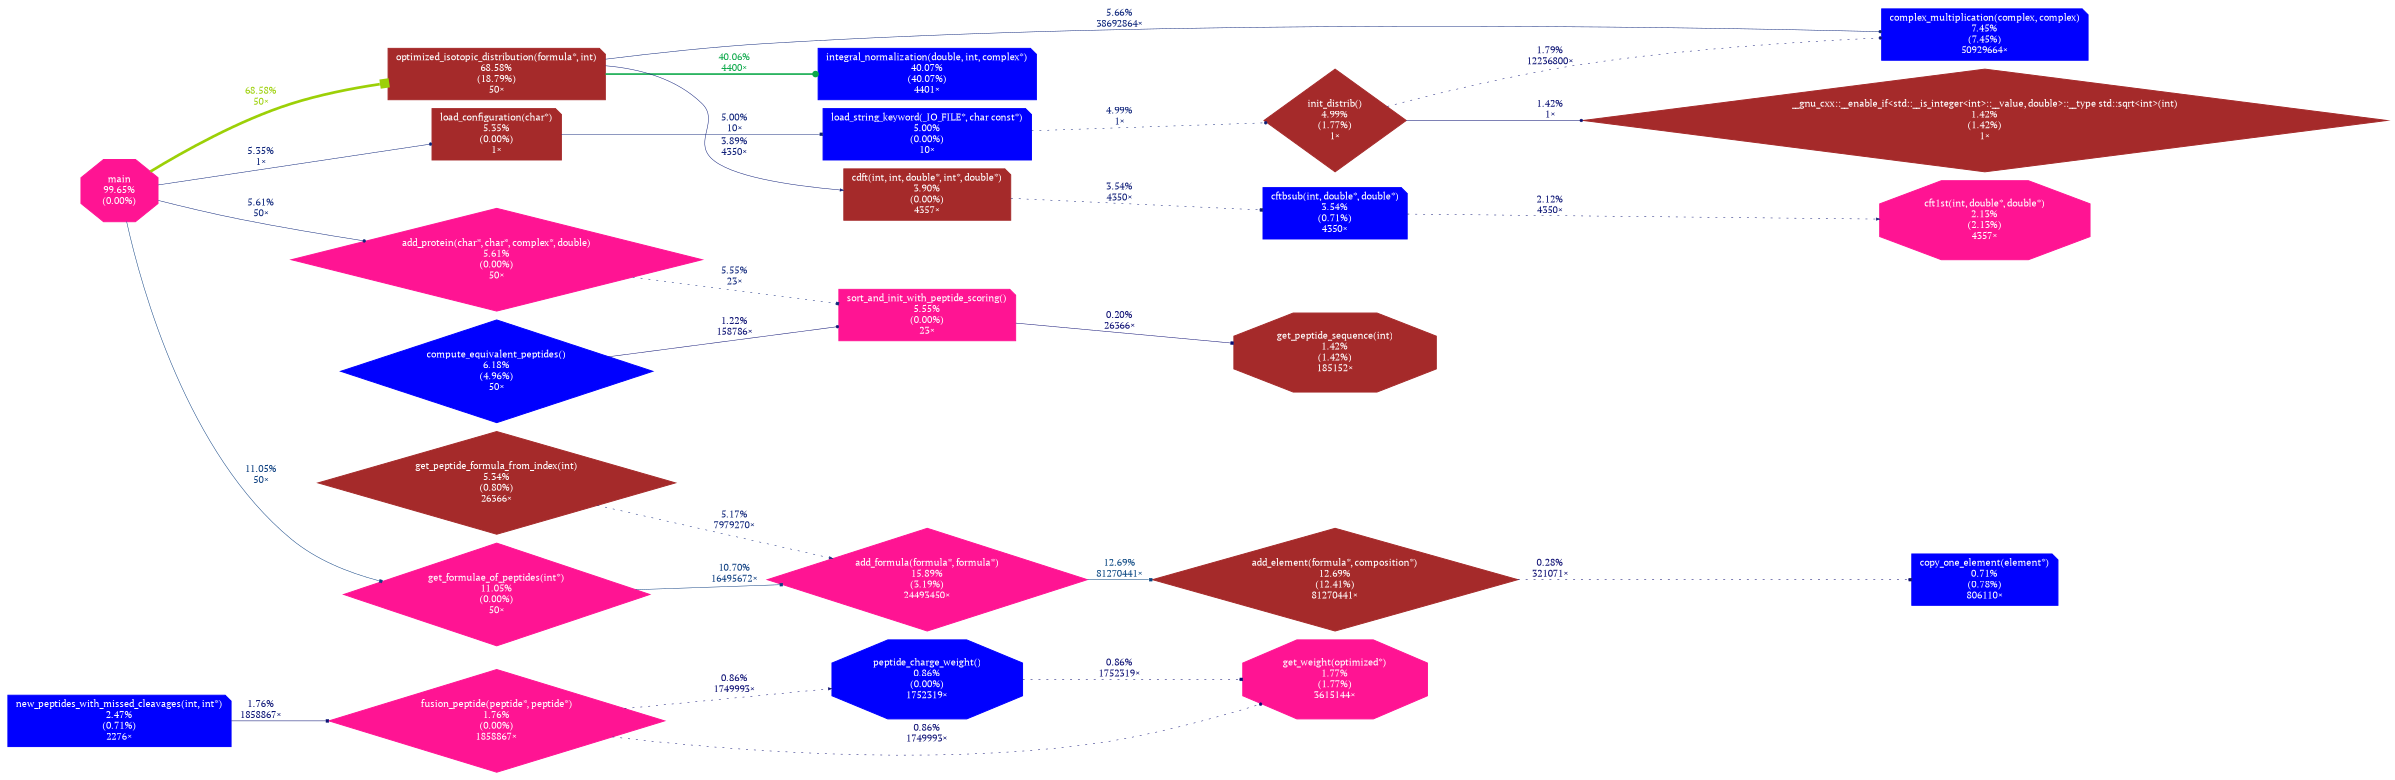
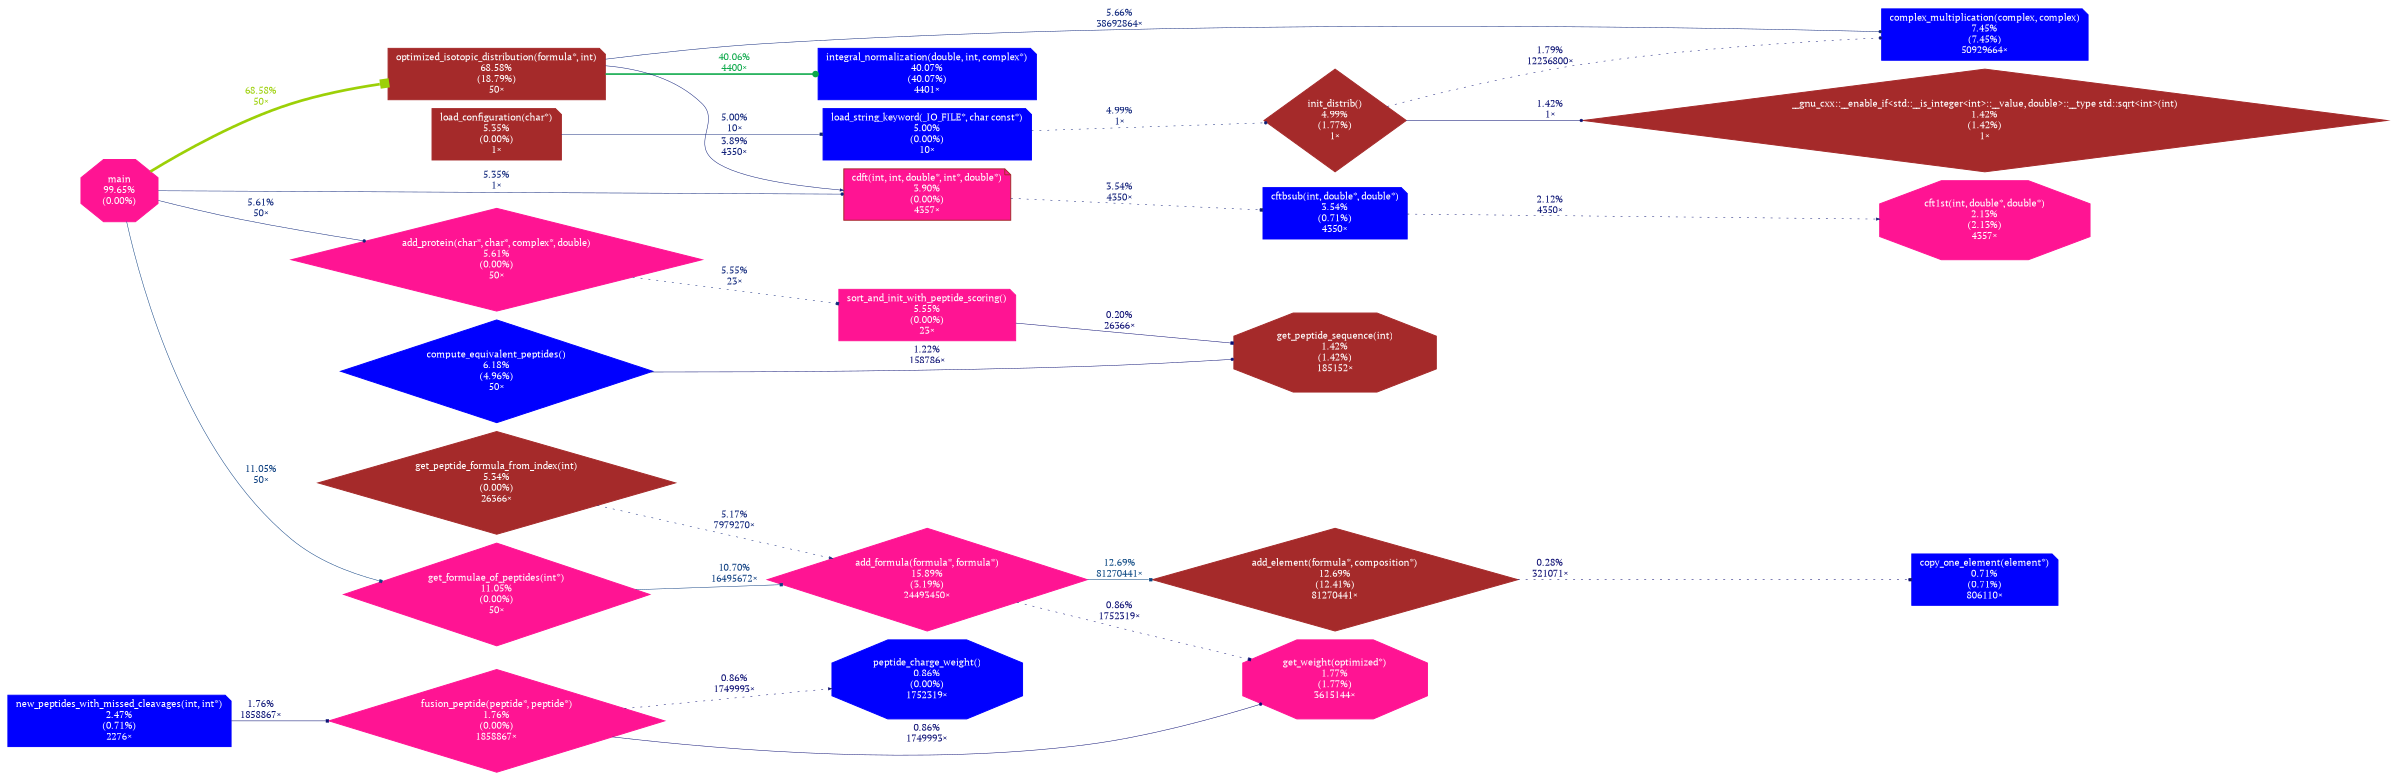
edge "main 99.65% (0.00%)" -> "load_configuration(char*) 5.35% (0.00%) 1×": now "main 99.65% (0.00%)" -> "cdft(int, int, double*, int*, double*) 3.90% (0.00%) 4357×"
node "cdft(int, int, double*, int*, double*) 3.90% (0.00%) 4357×": fillcolor brown -> deeppink
edge "compute_equivalent_peptides() 6.18% (4.96%) 50×" -> "sort_and_init_with_peptide_scoring() 5.55% (0.00%) 23×": now "compute_equivalent_peptides() 6.18% (4.96%) 50×" -> "get_peptide_sequence(int) 1.42% (1.42%) 185152×"
node "get_peptide_formula_from_index(int) 5.34% (0.80%) 26366×": label "get_peptide_formula_from_index(int) 5.34% (0.80%) 26366×" -> "get_peptide_formula_from_index(int) 5.34% (0.00%) 26366×"
node "copy_one_element(element*) 0.71% (0.78%) 806110×": label "copy_one_element(element*) 0.71% (0.78%) 806110×" -> "copy_one_element(element*) 0.71% (0.71%) 806110×"
edge "peptide_charge_weight() 0.86% (0.00%) 1752319×" -> "get_weight(optimized*) 1.77% (1.77%) 3615144×": now "add_formula(formula*, formula*) 15.89% (3.19%) 24493450×" -> "get_weight(optimized*) 1.77% (1.77%) 3615144×"
edge "fusion_peptide(peptide*, peptide*) 1.76% (0.00%) 1858867×" -> "get_weight(optimized*) 1.77% (1.77%) 3615144×": style dotted -> solid
